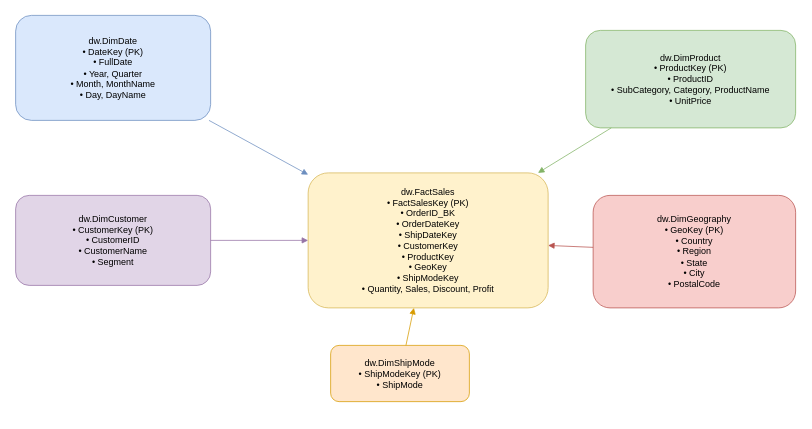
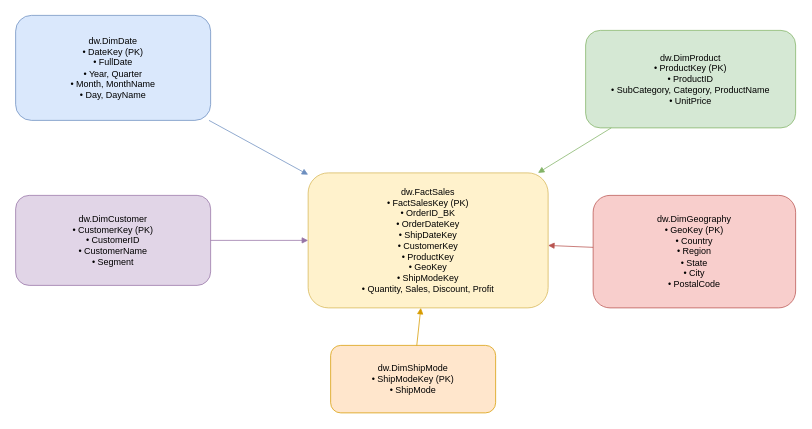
node "dw.DimShipMode • ShipModeKey (PK) • ShipMode": size 139x56 -> 165x68
